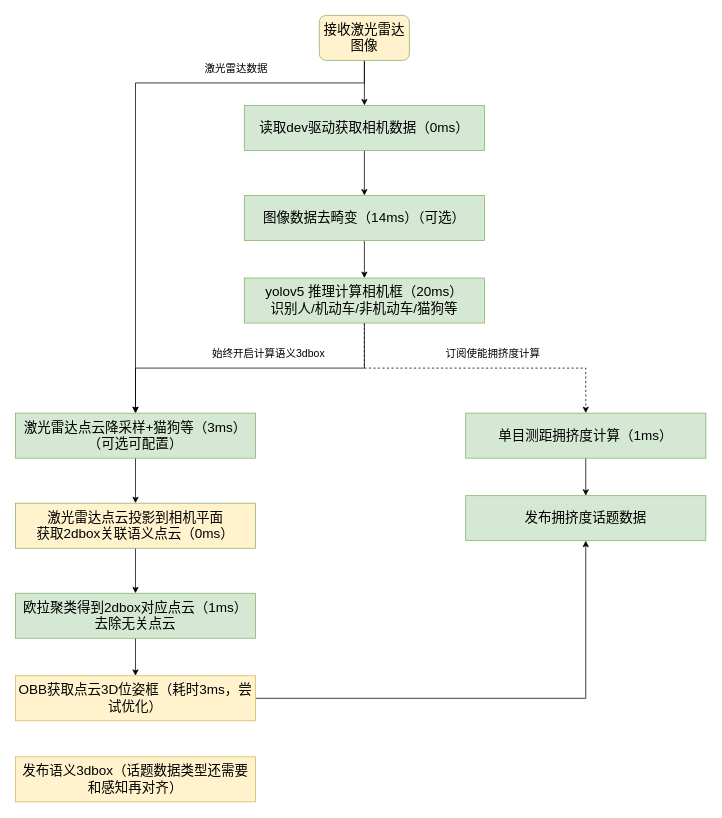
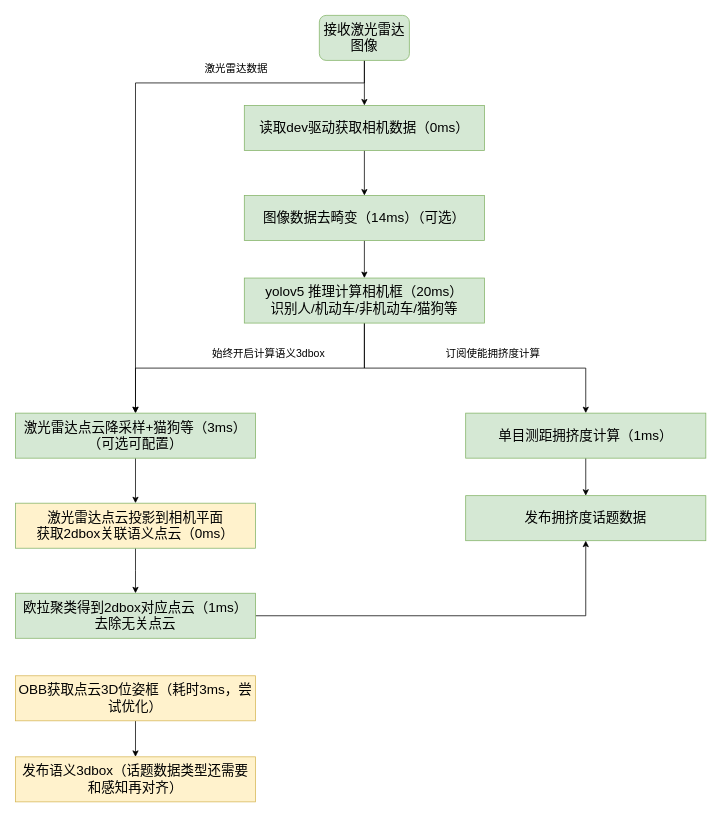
node "接收激光雷达图像": fillcolor #fff2cc -> #d5e8d4
edge "yolov5 推理计算相机框（20ms） 识别人/机动车/非机动车/猫狗等" -> "单目测距拥挤度计算（1ms）": style dashed -> solid
edge "欧拉聚类得到2dbox对应点云（1ms） 去除无关点云" -> "OBB获取点云3D位姿框（耗时3ms，尝试优化）": now "欧拉聚类得到2dbox对应点云（1ms） 去除无关点云" -> "发布拥挤度话题数据"
edge "OBB获取点云3D位姿框（耗时3ms，尝试优化）" -> "发布拥挤度话题数据": now "OBB获取点云3D位姿框（耗时3ms，尝试优化）" -> "发布语义3dbox（话题数据类型还需要和感知再对齐）"
